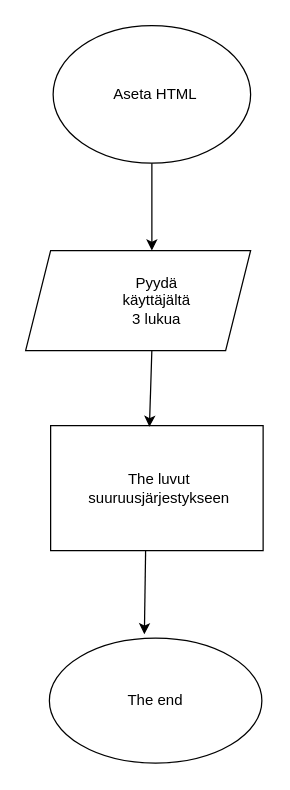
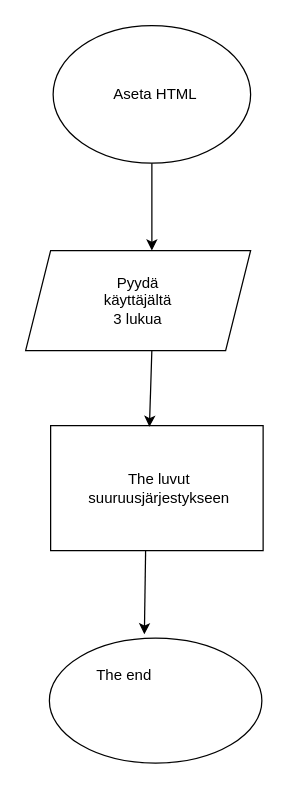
node "Pyydä käyttäjältä 3 lukua": moved (157, 301) -> (138, 301)
node "The end": moved (156, 701) -> (124, 676)
